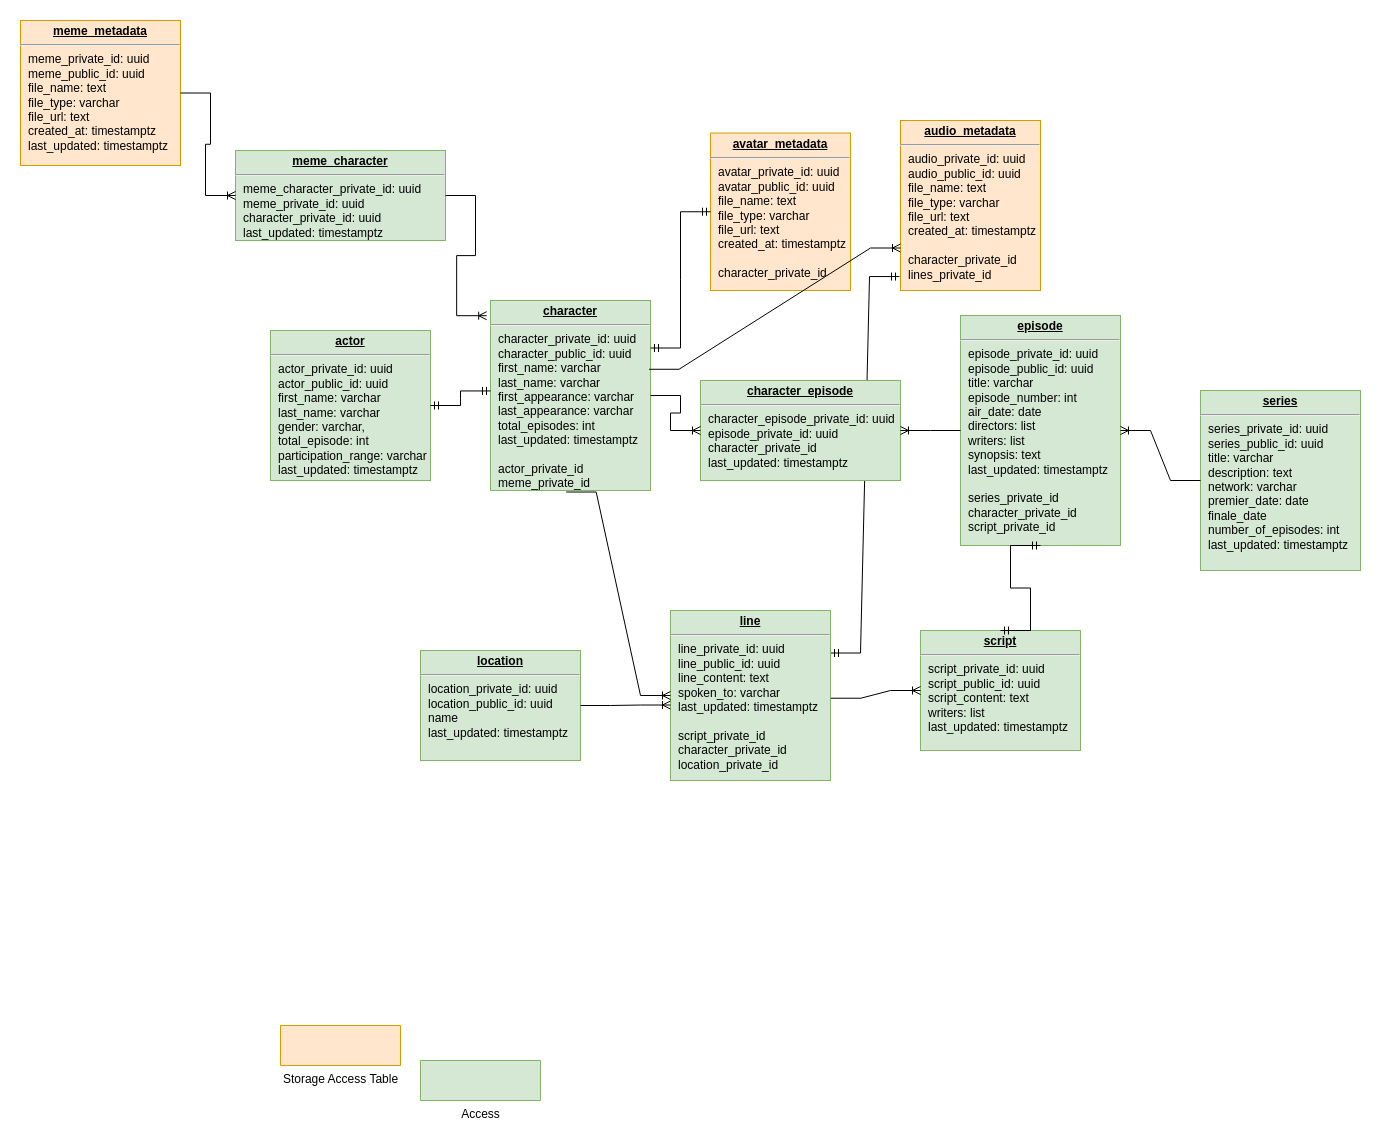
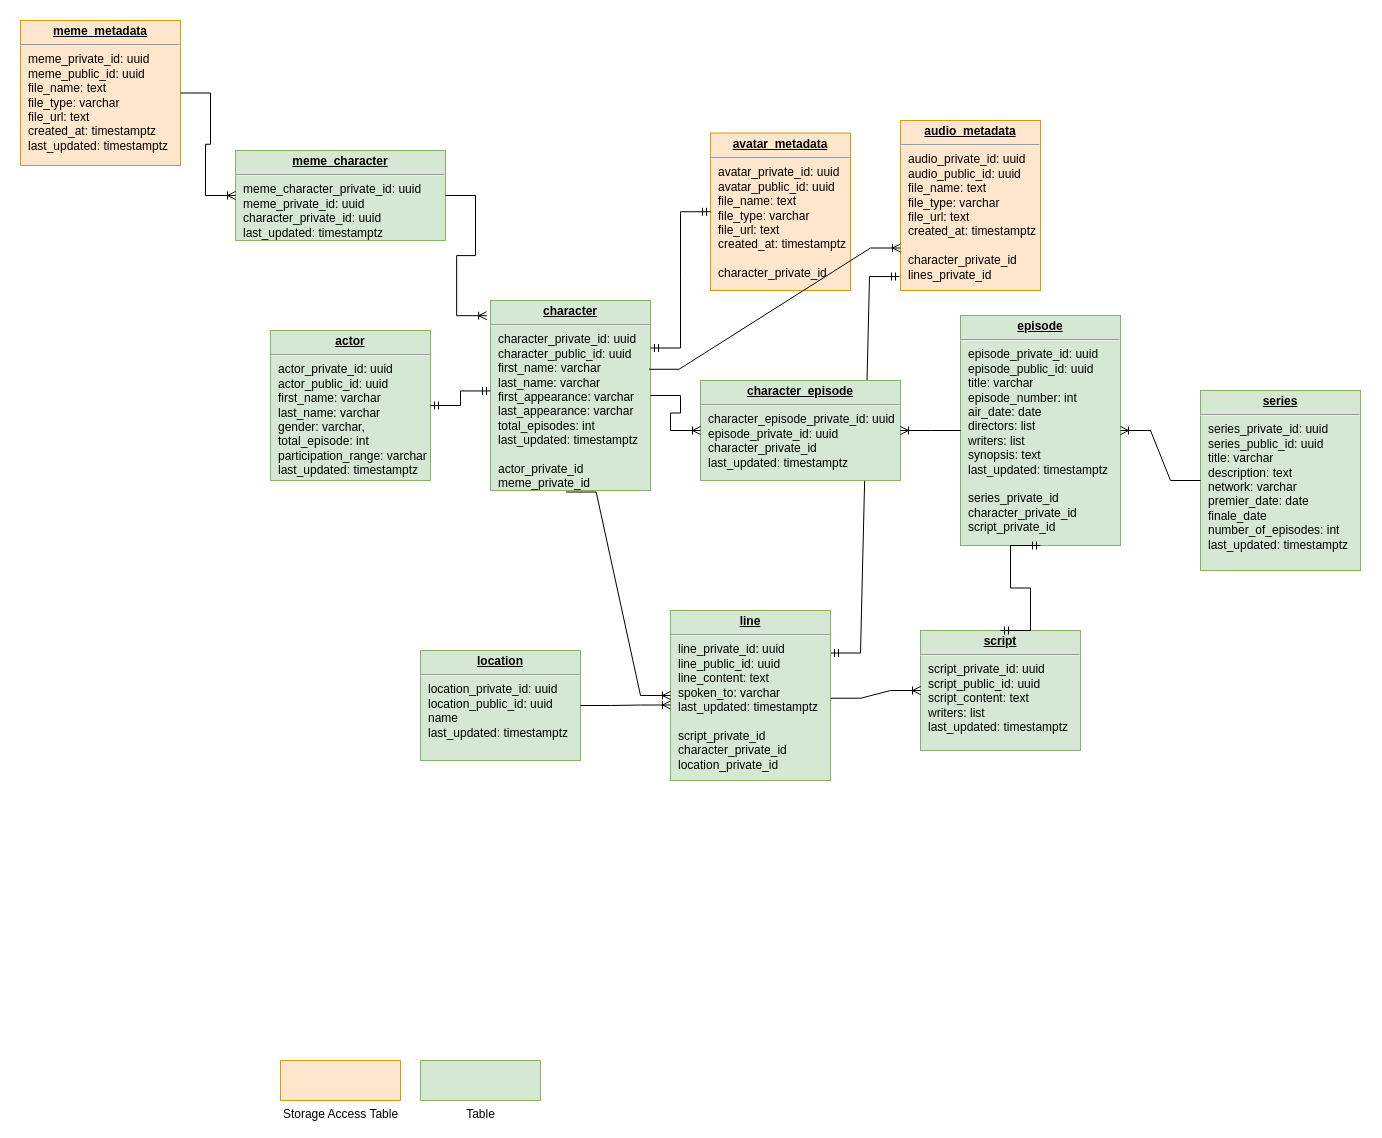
node "Storage Access Table": moved (341, 1046) -> (341, 1081)
node "Access": label "Access" -> "Table"
